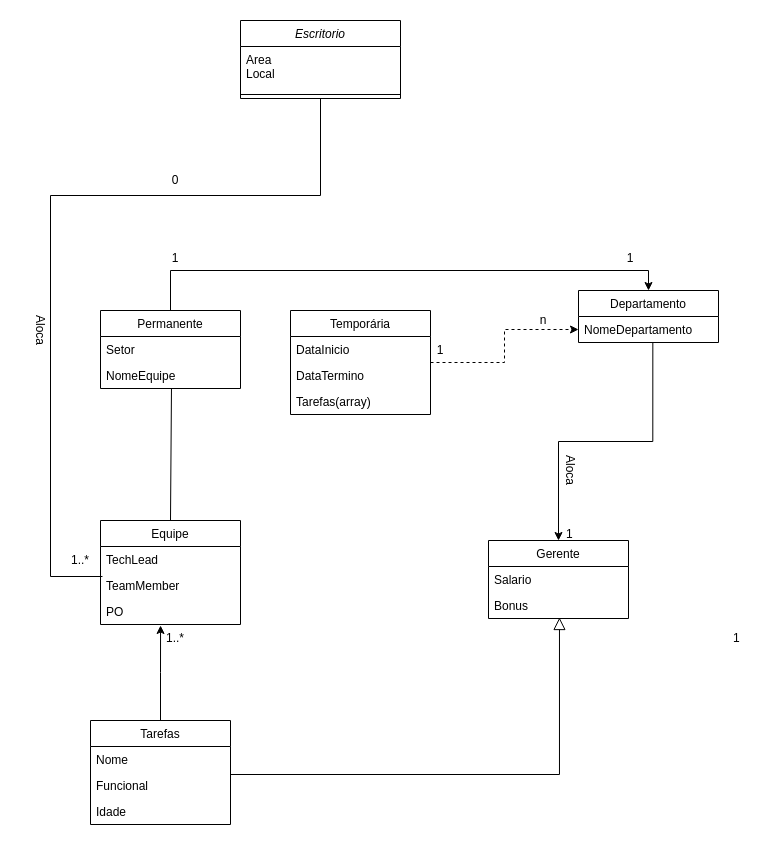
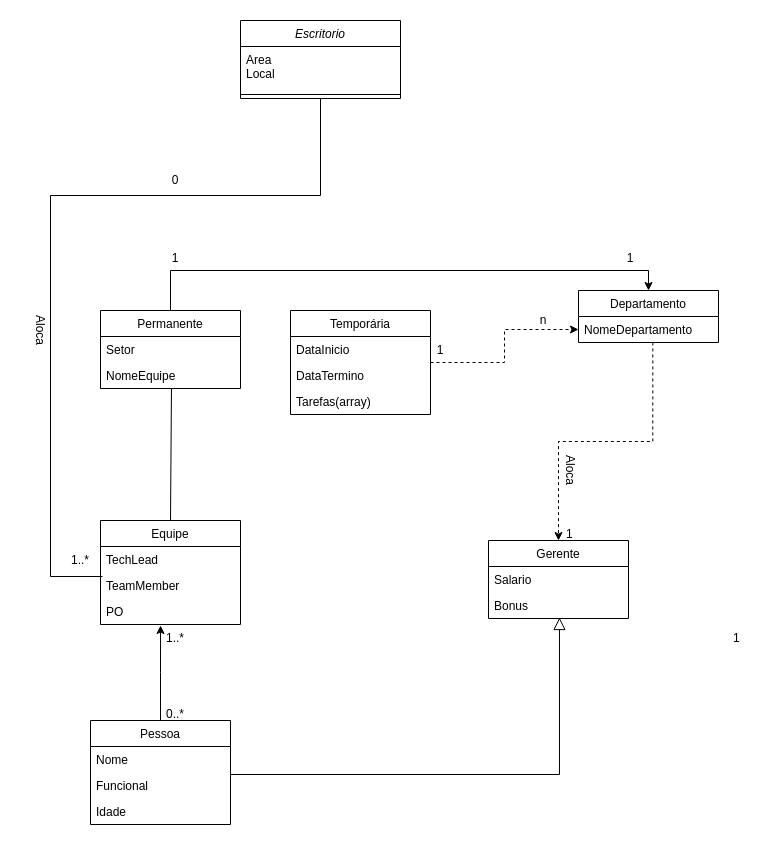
edge "NomeDepartamento" -> "Gerente": style solid -> dashed
node "0..*": added
node "Tarefas": label "Tarefas" -> "Pessoa"
